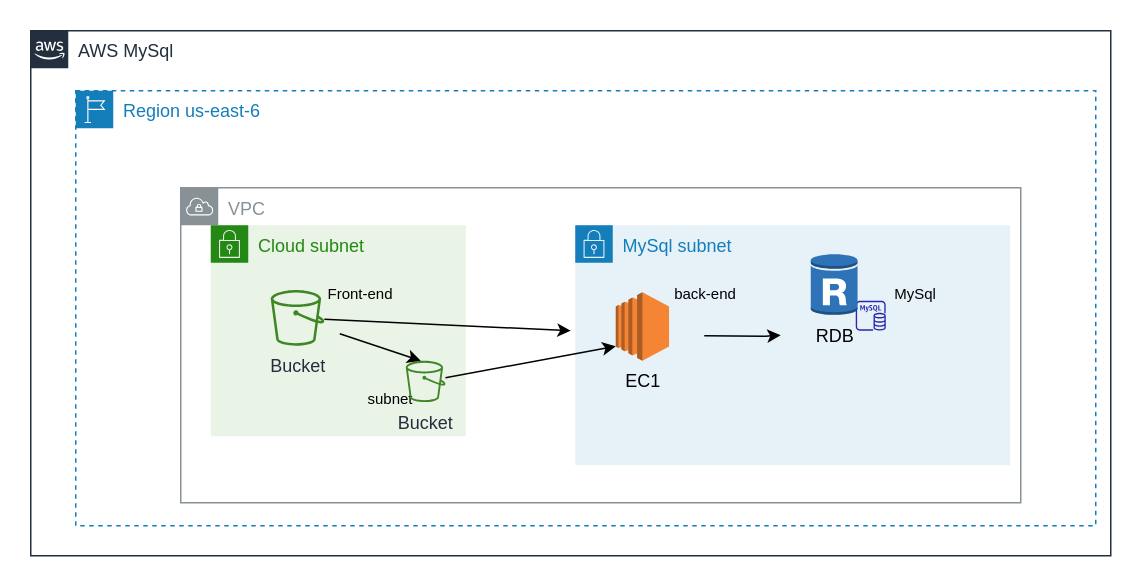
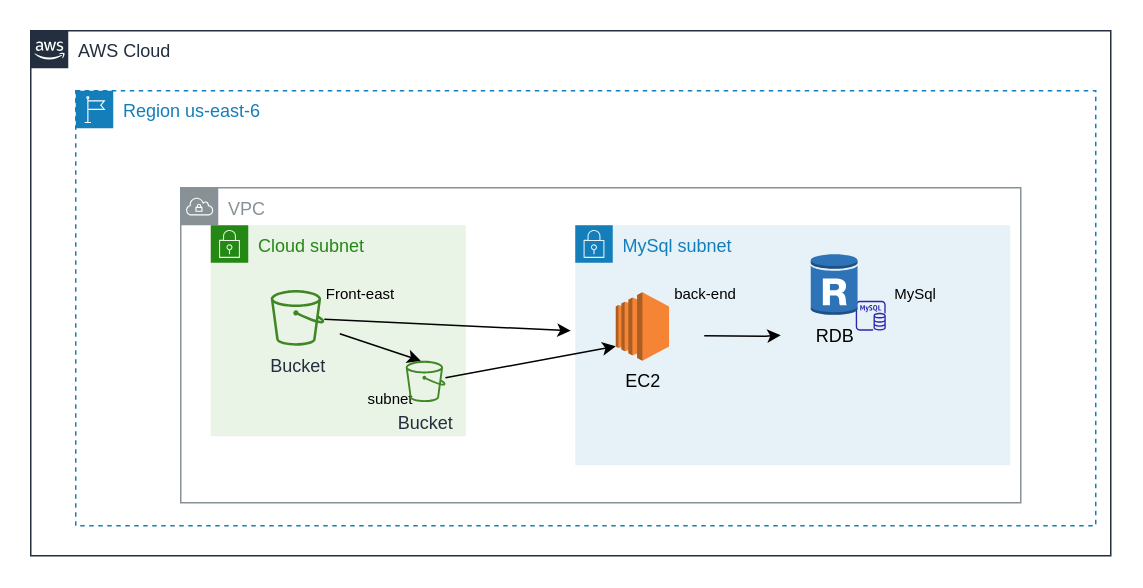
node "AWS MySql": label "AWS MySql" -> "AWS Cloud"
node "Front-end": label "Front-end" -> "Front-east"
node "EC1": label "EC1" -> "EC2"
